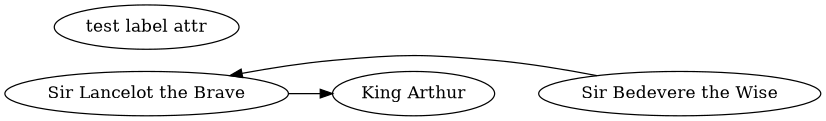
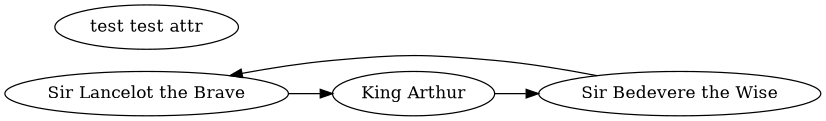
node "test label attr": label "test label attr" -> "test test attr"
edge "King Arthur" -> "Sir Bedevere the Wise": added
